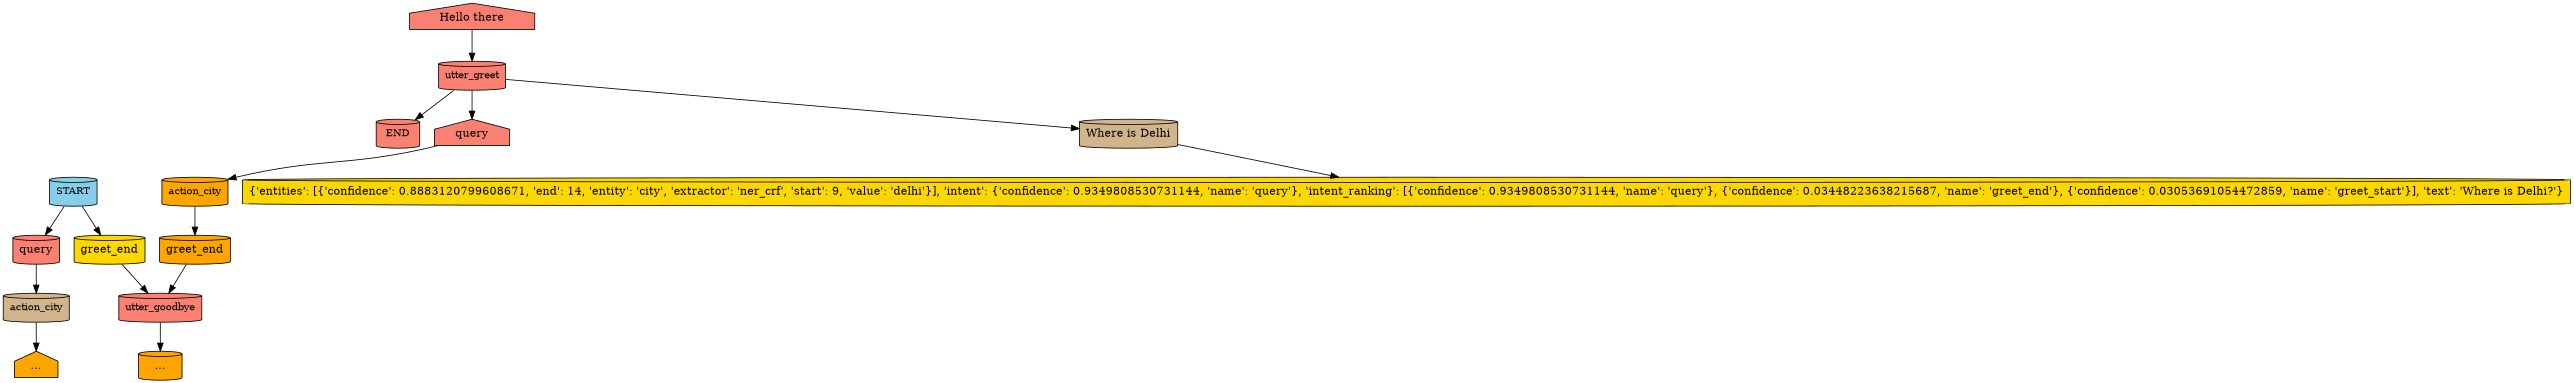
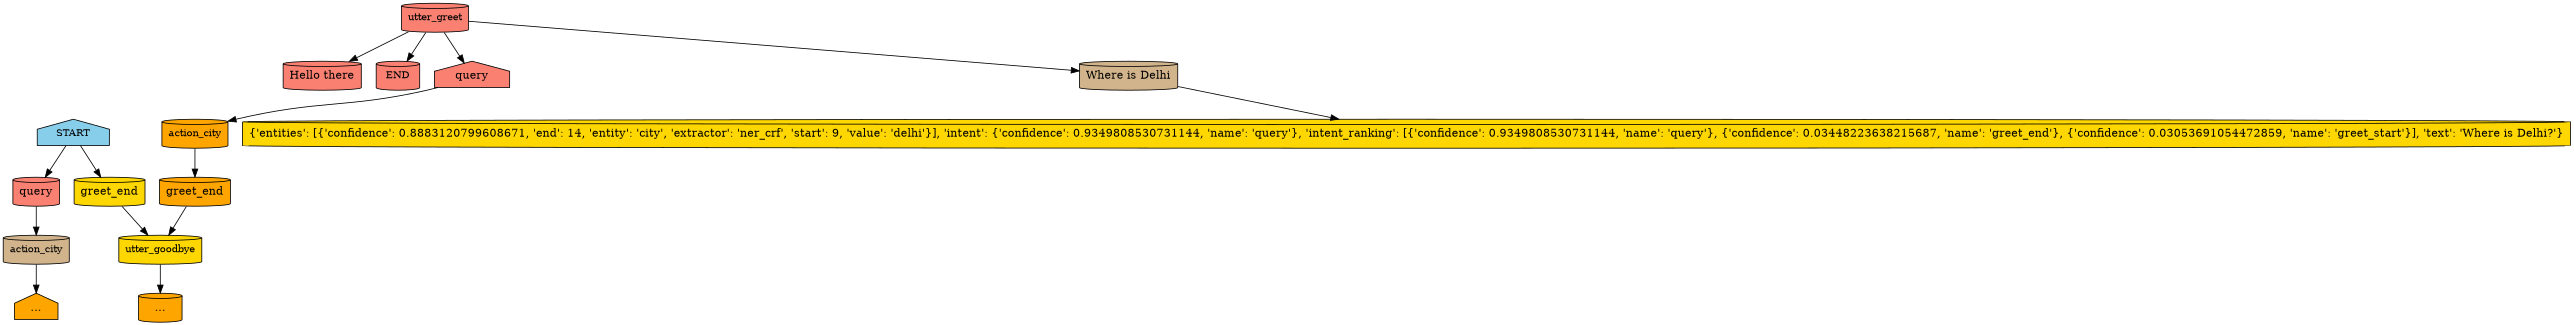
node "Hello there": shape house -> cylinder
edge "Hello there" -> "utter_greet": reversed
node "START": shape cylinder -> house
node "utter_goodbye": fillcolor salmon -> gold
